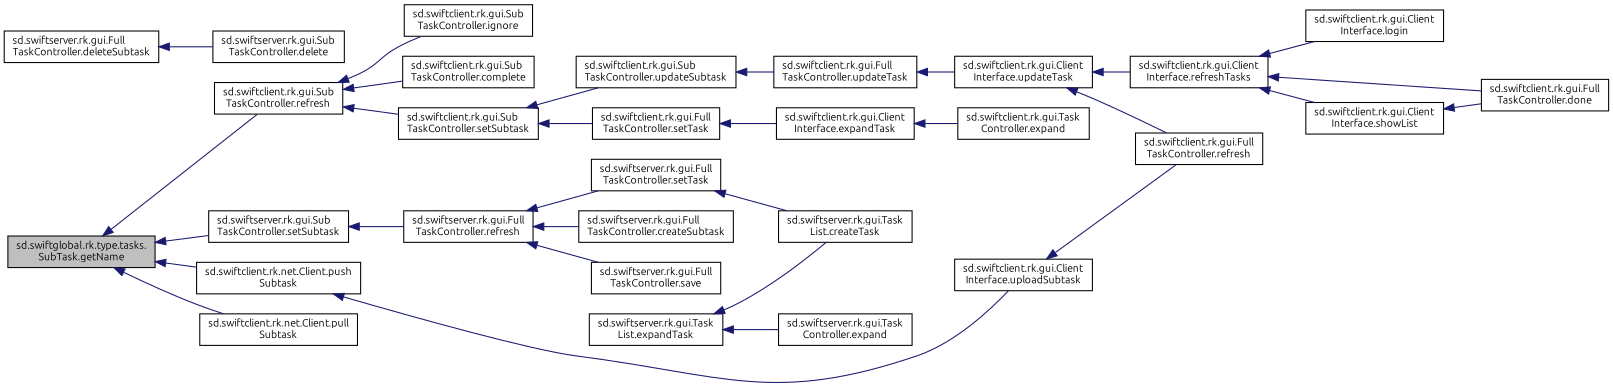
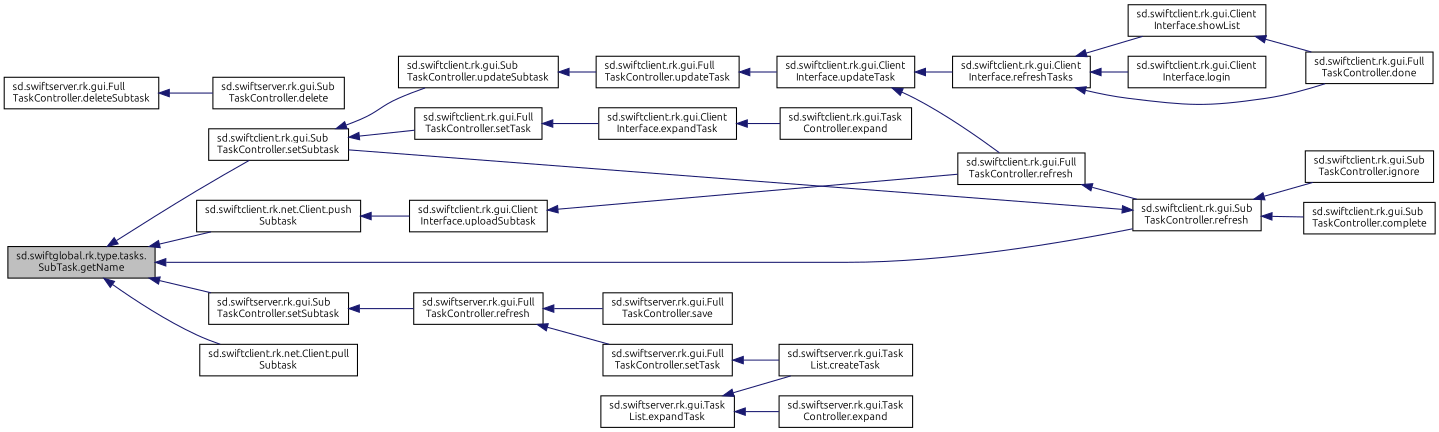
edge "sd.swiftclient.rk.gui.Sub TaskController.refresh" -> "sd.swiftclient.rk.gui.Full TaskController.refresh": added
edge "sd.swiftclient.rk.gui.Sub TaskController.setSubtask" -> "sd.swiftglobal.rk.type.tasks. SubTask.getName": added
node "sd.swiftserver.rk.gui.Full TaskController.createSubtask": removed
